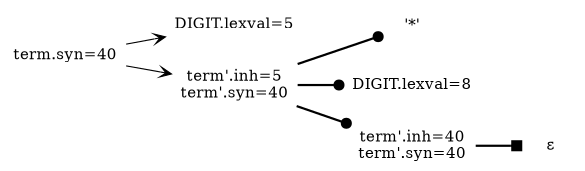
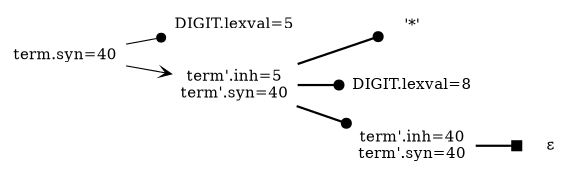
edge "term.syn=40" -> "DIGIT.lexval=5": arrowhead vee -> dot
